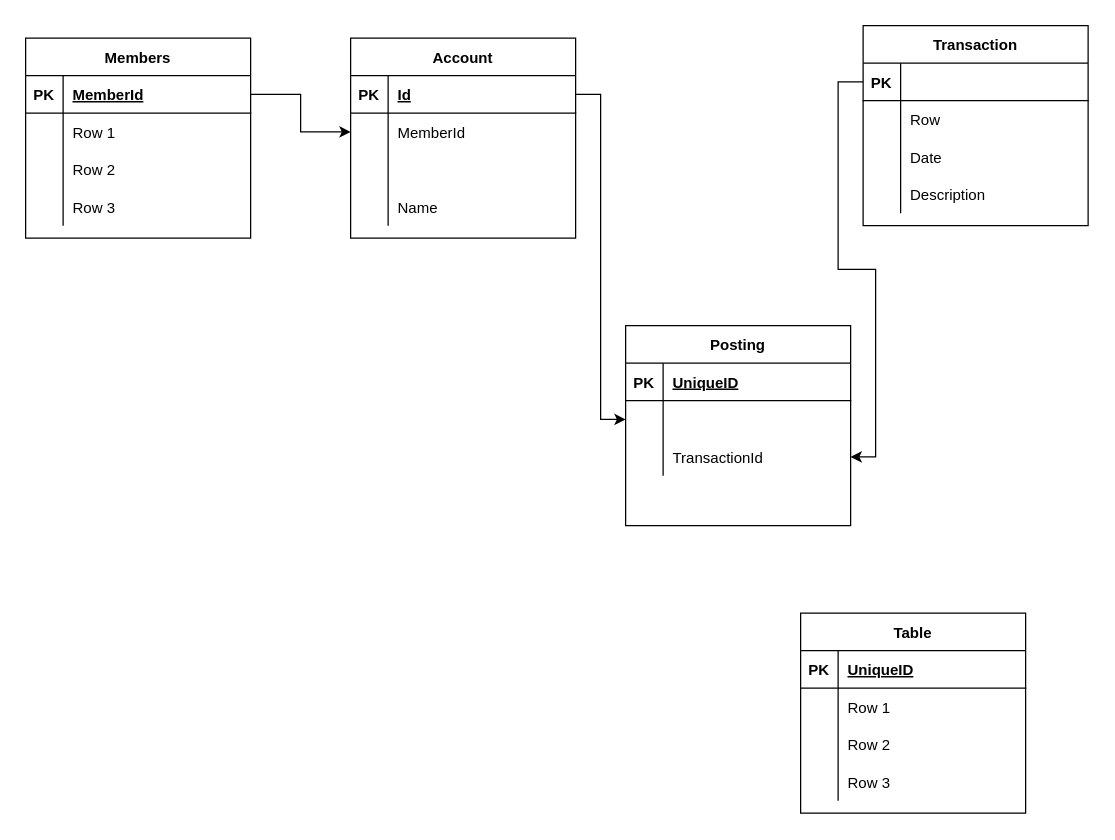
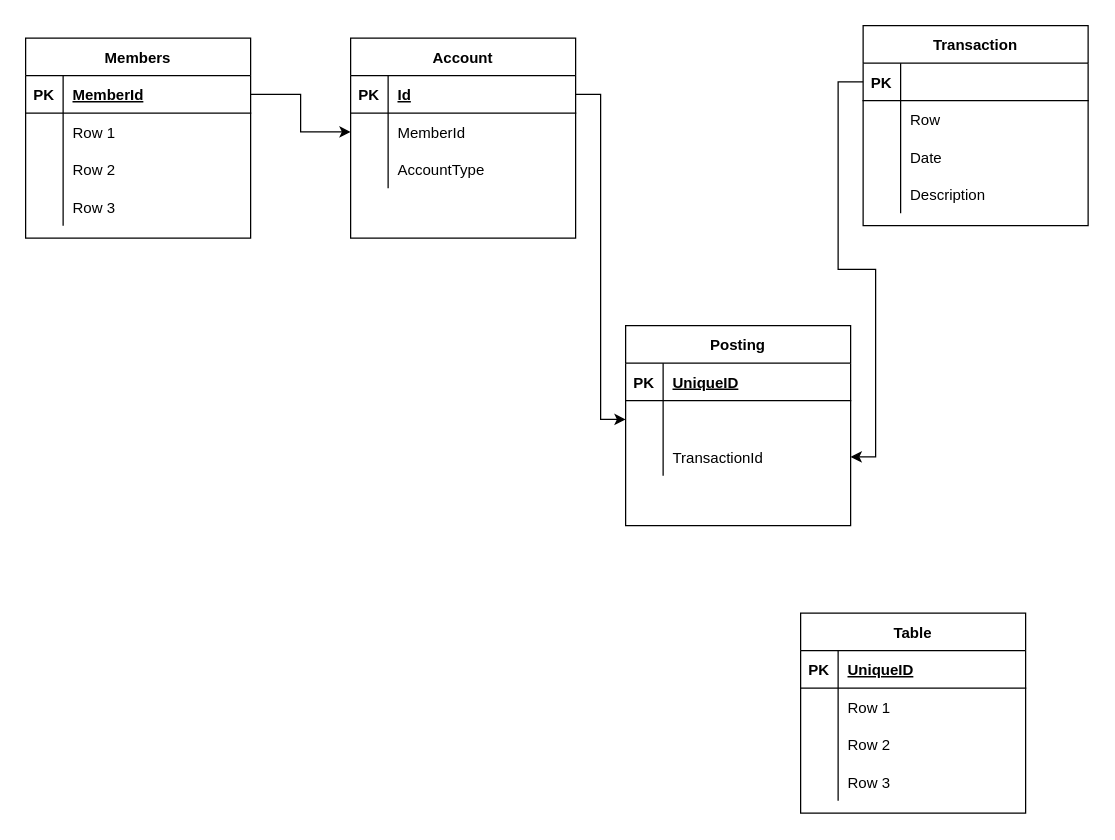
node "AccountType": added
node "Name": removed
